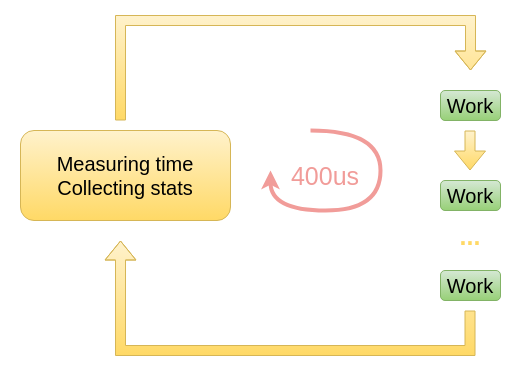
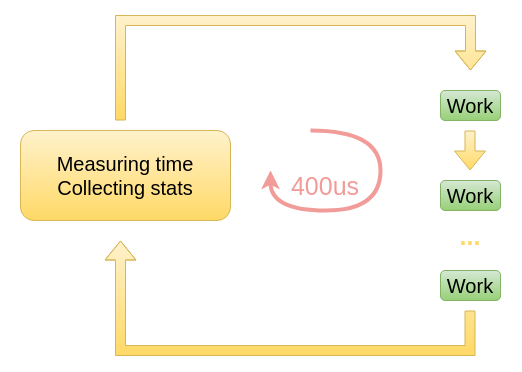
node "400us": moved (326, 176) -> (326, 186)
